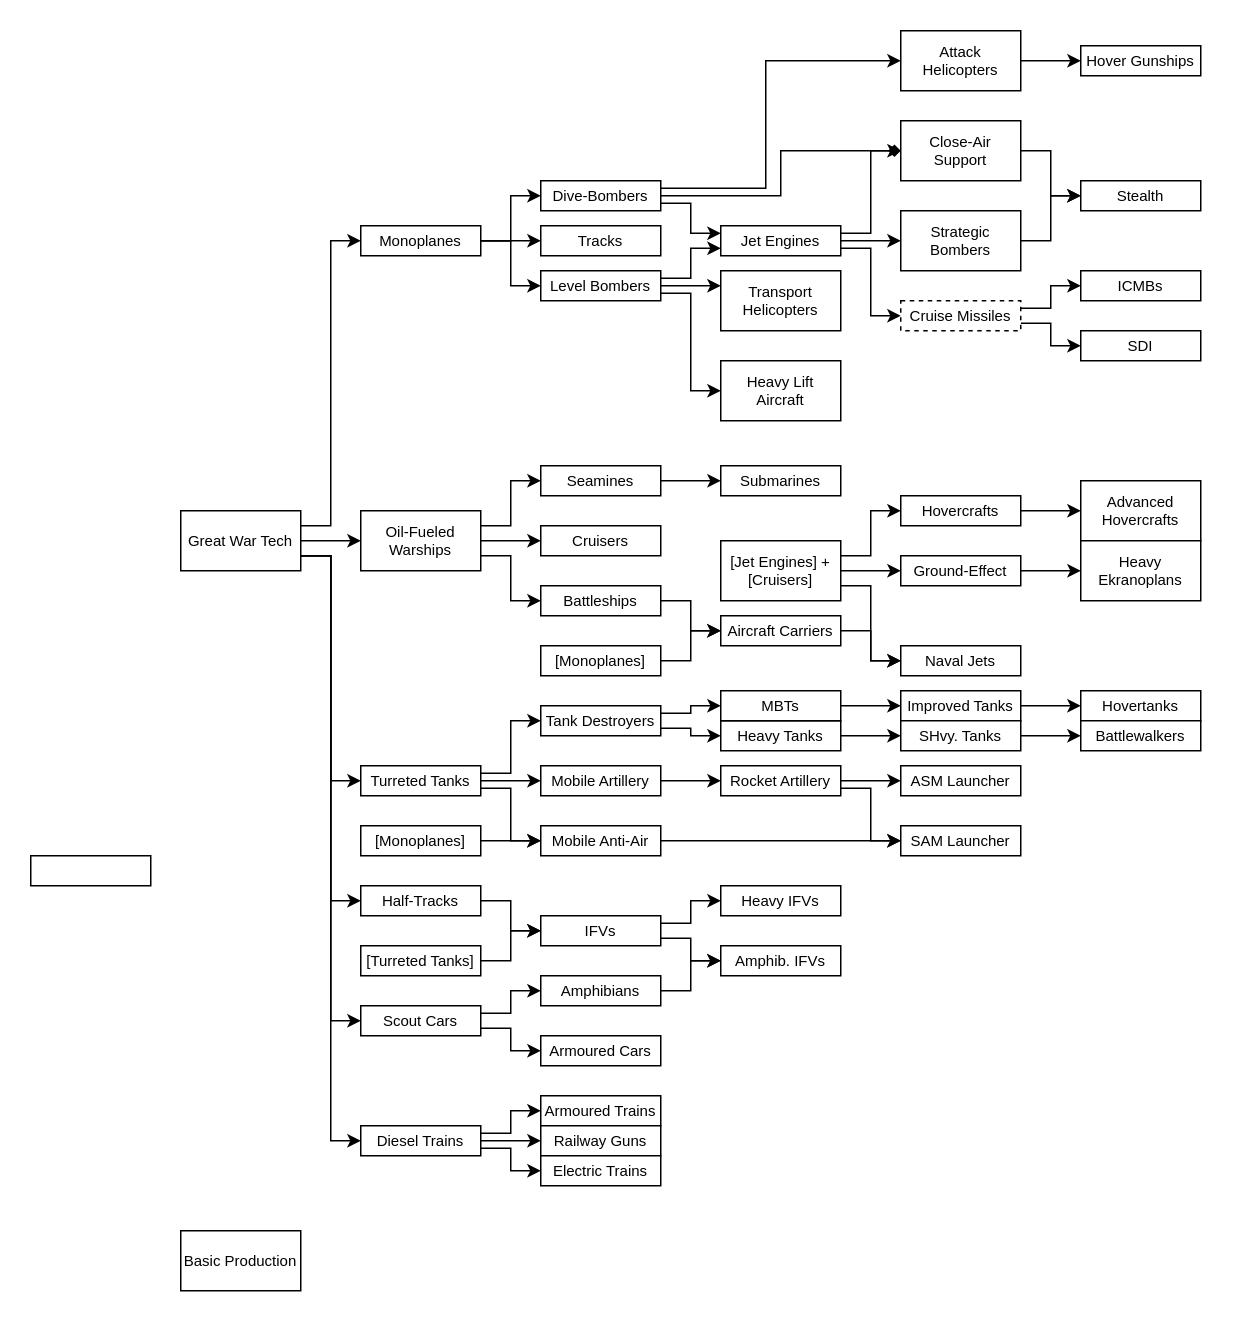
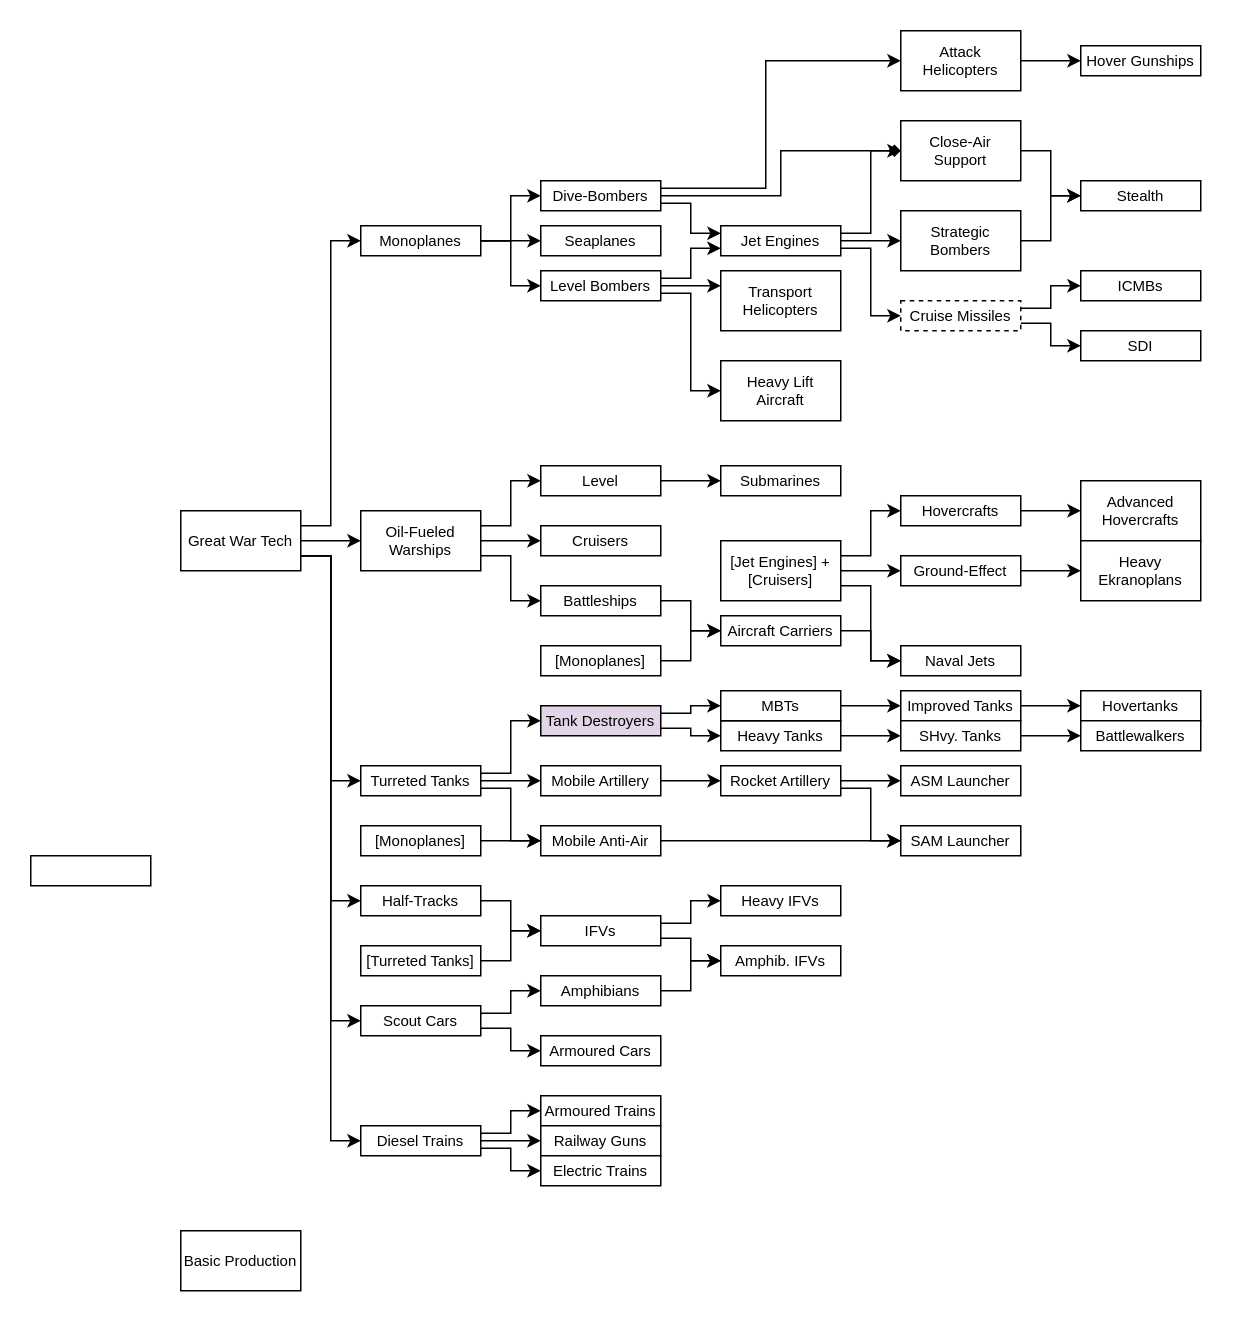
node "Tracks": label "Tracks" -> "Seaplanes"
node "Seamines": label "Seamines" -> "Level"
node "Tank Destroyers": fillcolor #ffffff -> #e1d5e7
